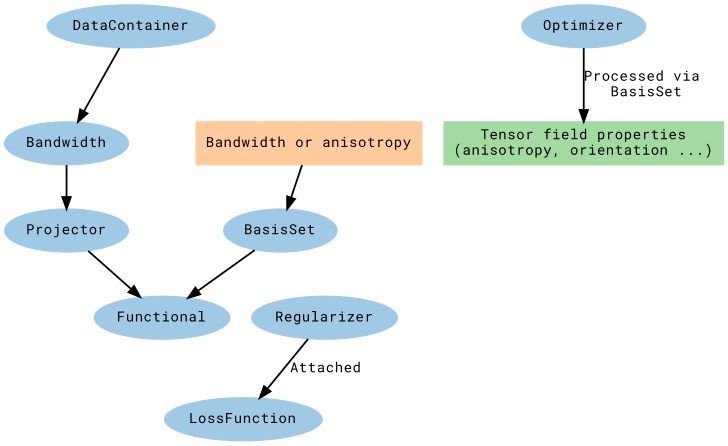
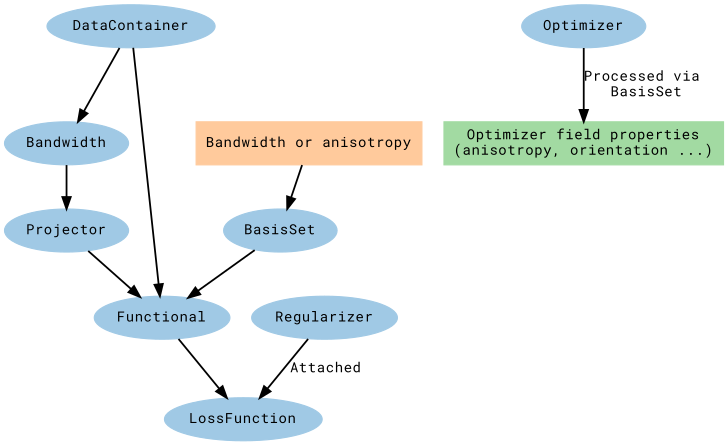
node "Tensor field properties (anisotropy, orientation ...)": label "Tensor field properties (anisotropy, orientation ...)" -> "Optimizer field properties (anisotropy, orientation ...)"
edge "DataContainer" -> "Functional": added
edge "Functional" -> "LossFunction": added
